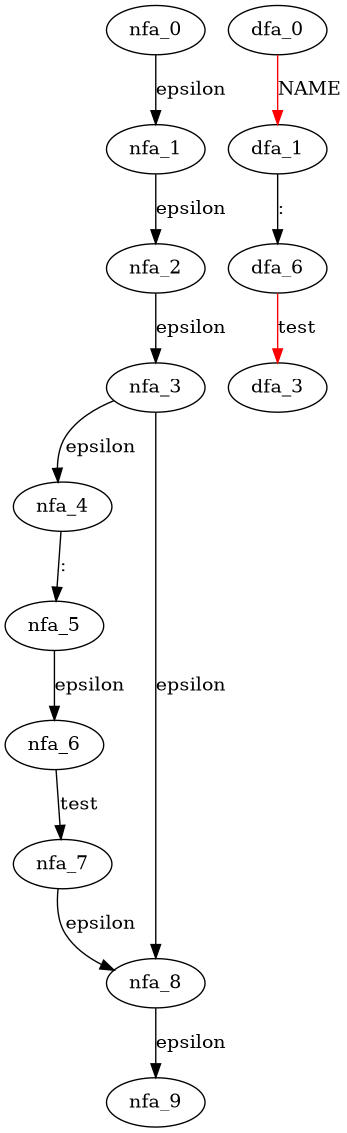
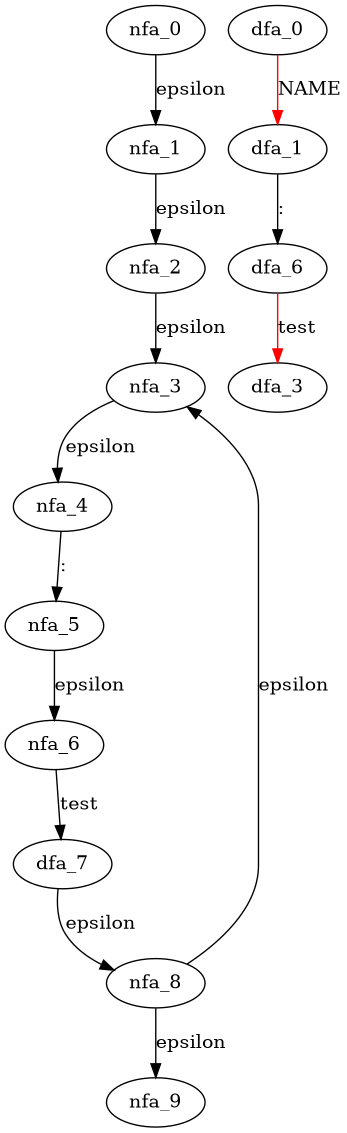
edge "nfa_3" -> "nfa_8": reversed
node "nfa_7": label "nfa_7" -> "dfa_7"
